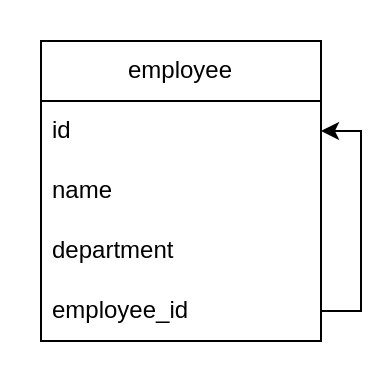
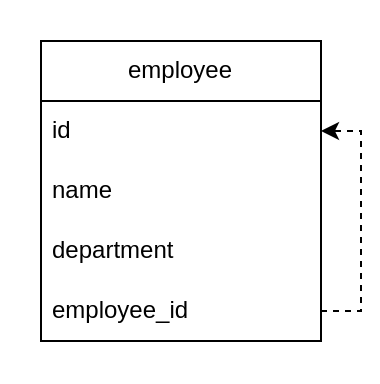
edge "employee_id" -> "id": style solid -> dashed
